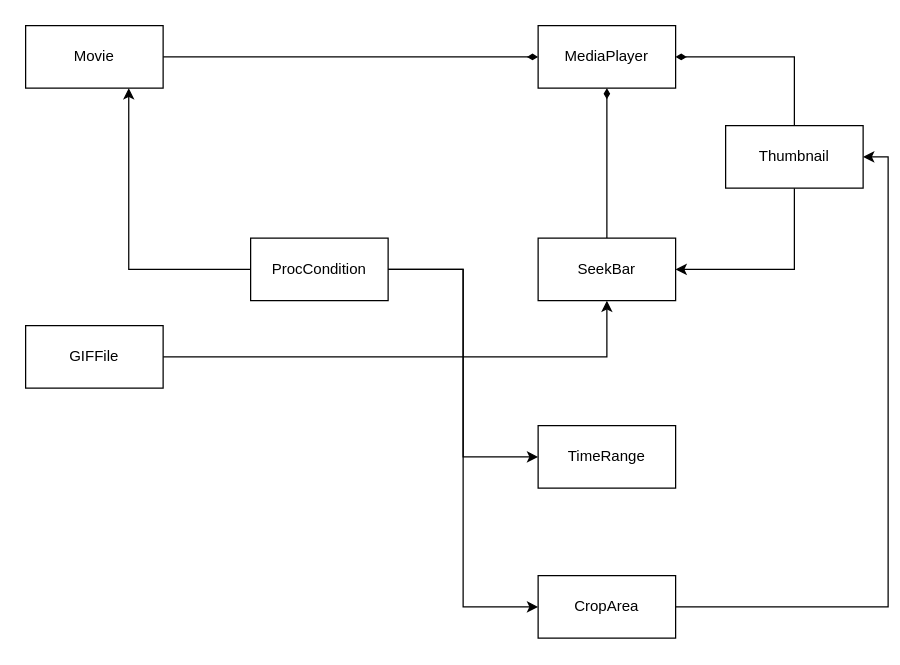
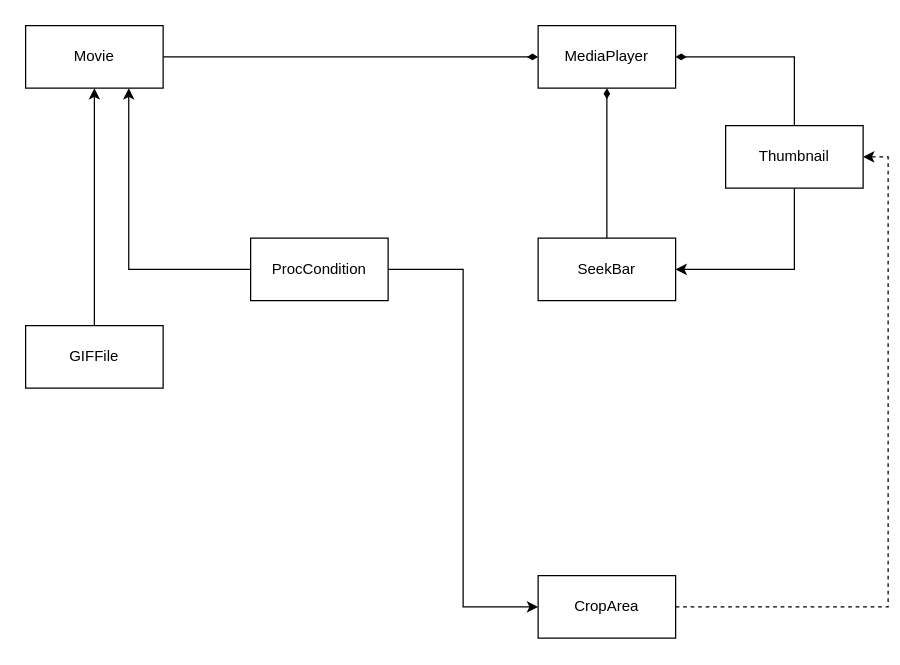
edge "GIFFile" -> "SeekBar": now "GIFFile" -> "Movie"
edge "ProcCondition" -> "TimeRange": removed
node "TimeRange": removed
edge "CropArea" -> "Thumbnail": style solid -> dashed
